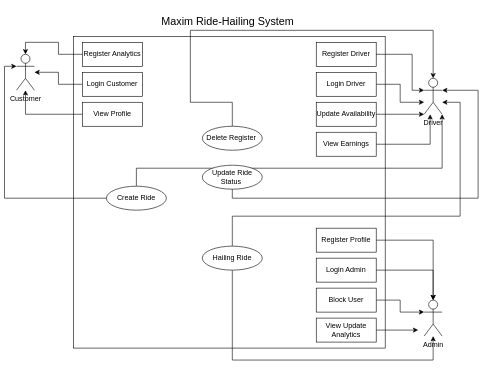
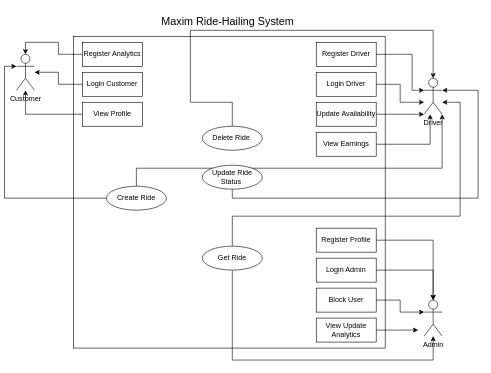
node "Delete Register": label "Delete Register" -> "Delete Ride"
node "Hailing Ride": label "Hailing Ride" -> "Get Ride"
